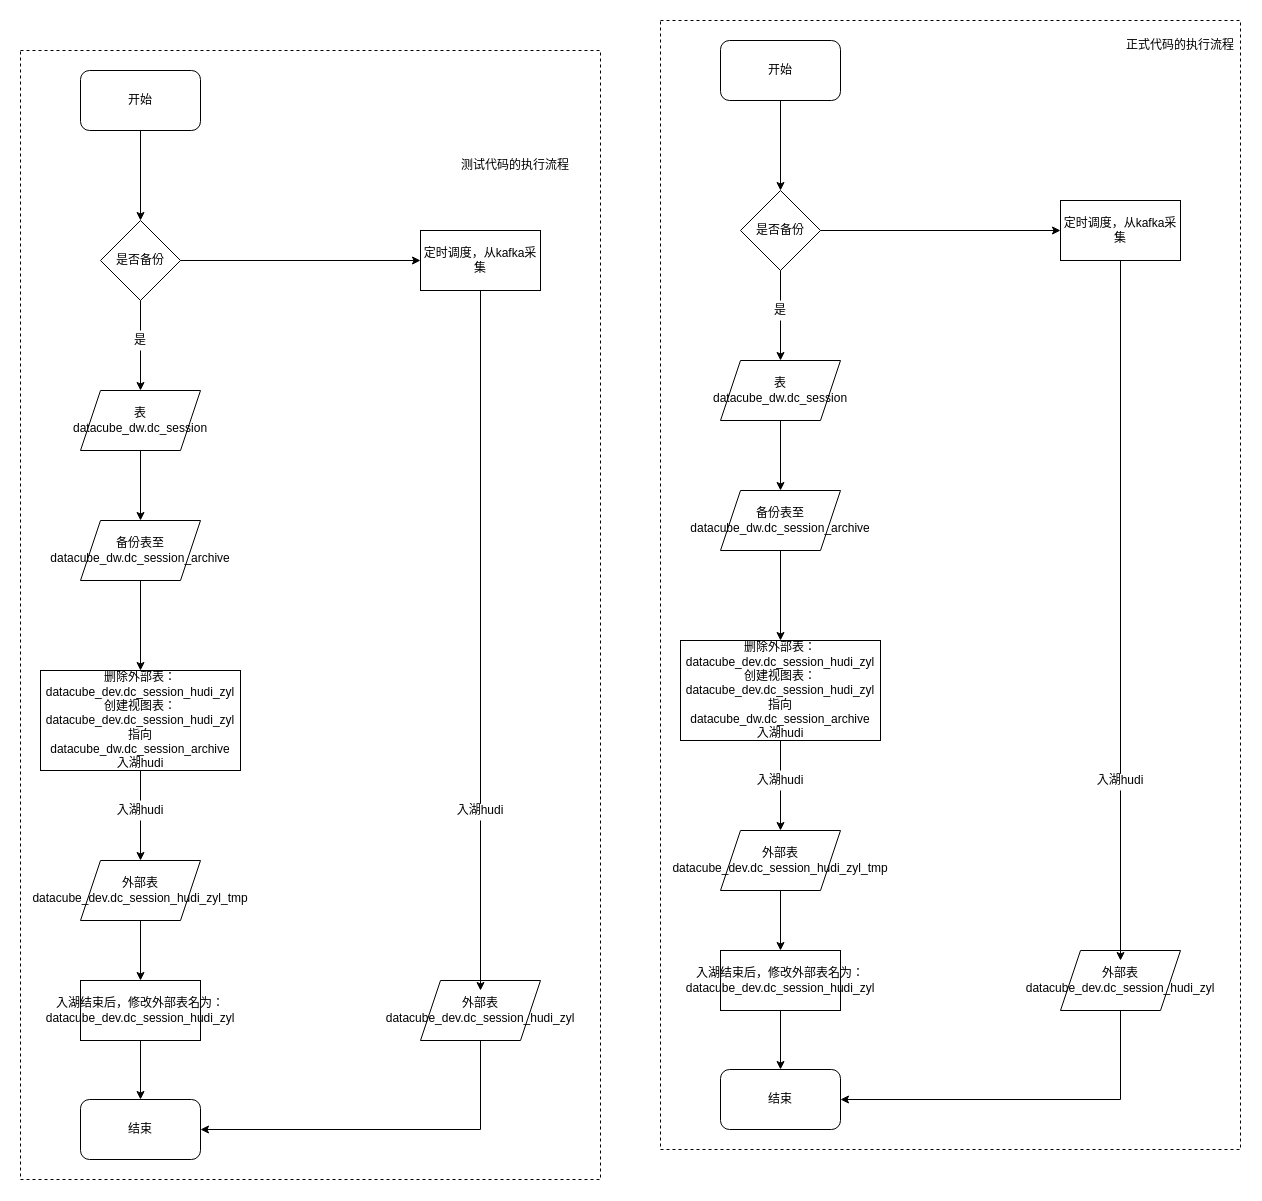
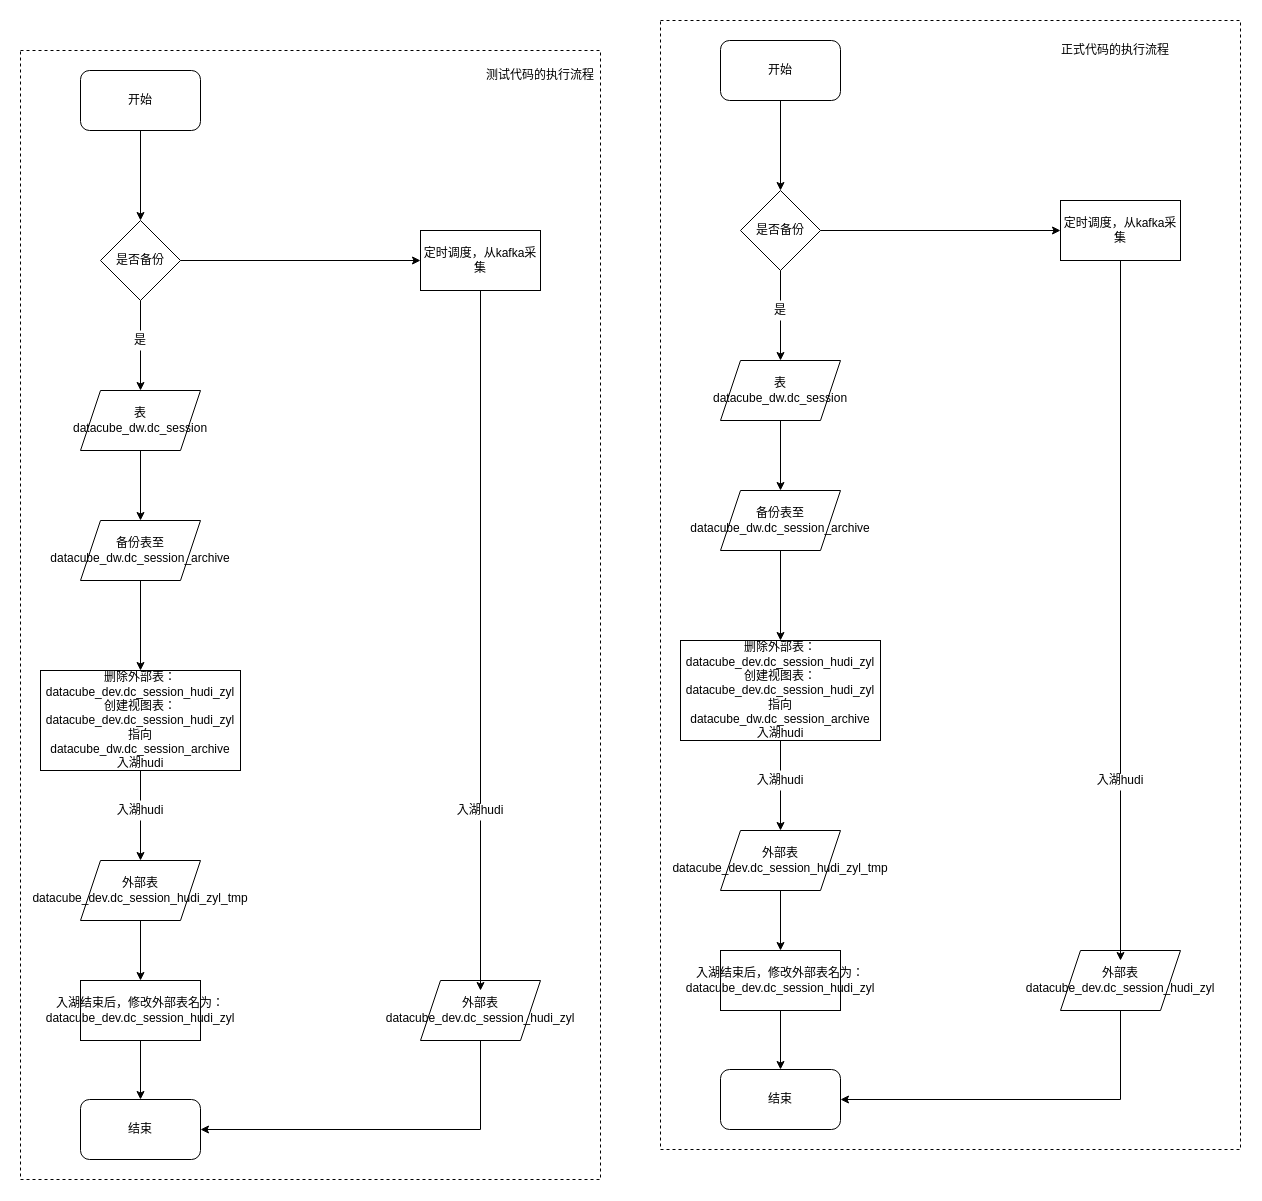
node "正式代码的执行流程": moved (1181, 46) -> (1116, 51)
node "测试代码的执行流程": moved (516, 166) -> (541, 76)
